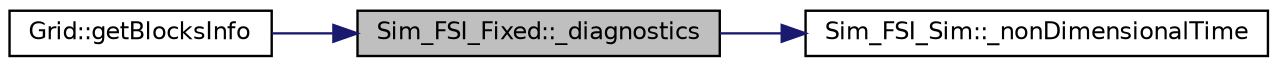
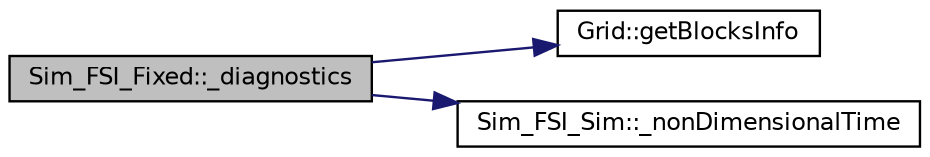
edge "Grid::getBlocksInfo" -> "Sim_FSI_Fixed::_diagnostics": reversed
